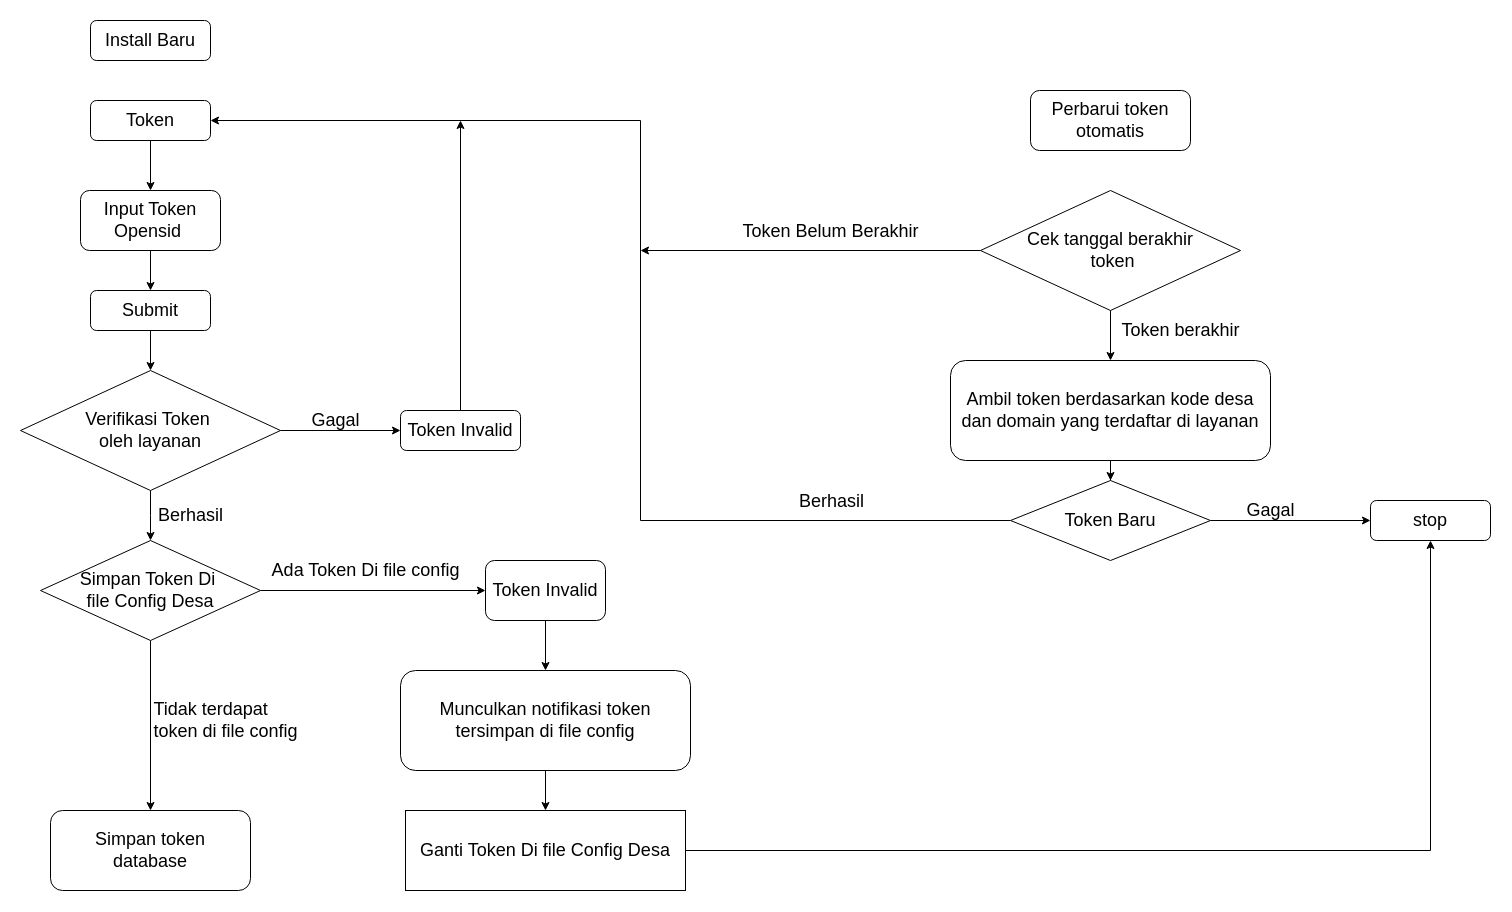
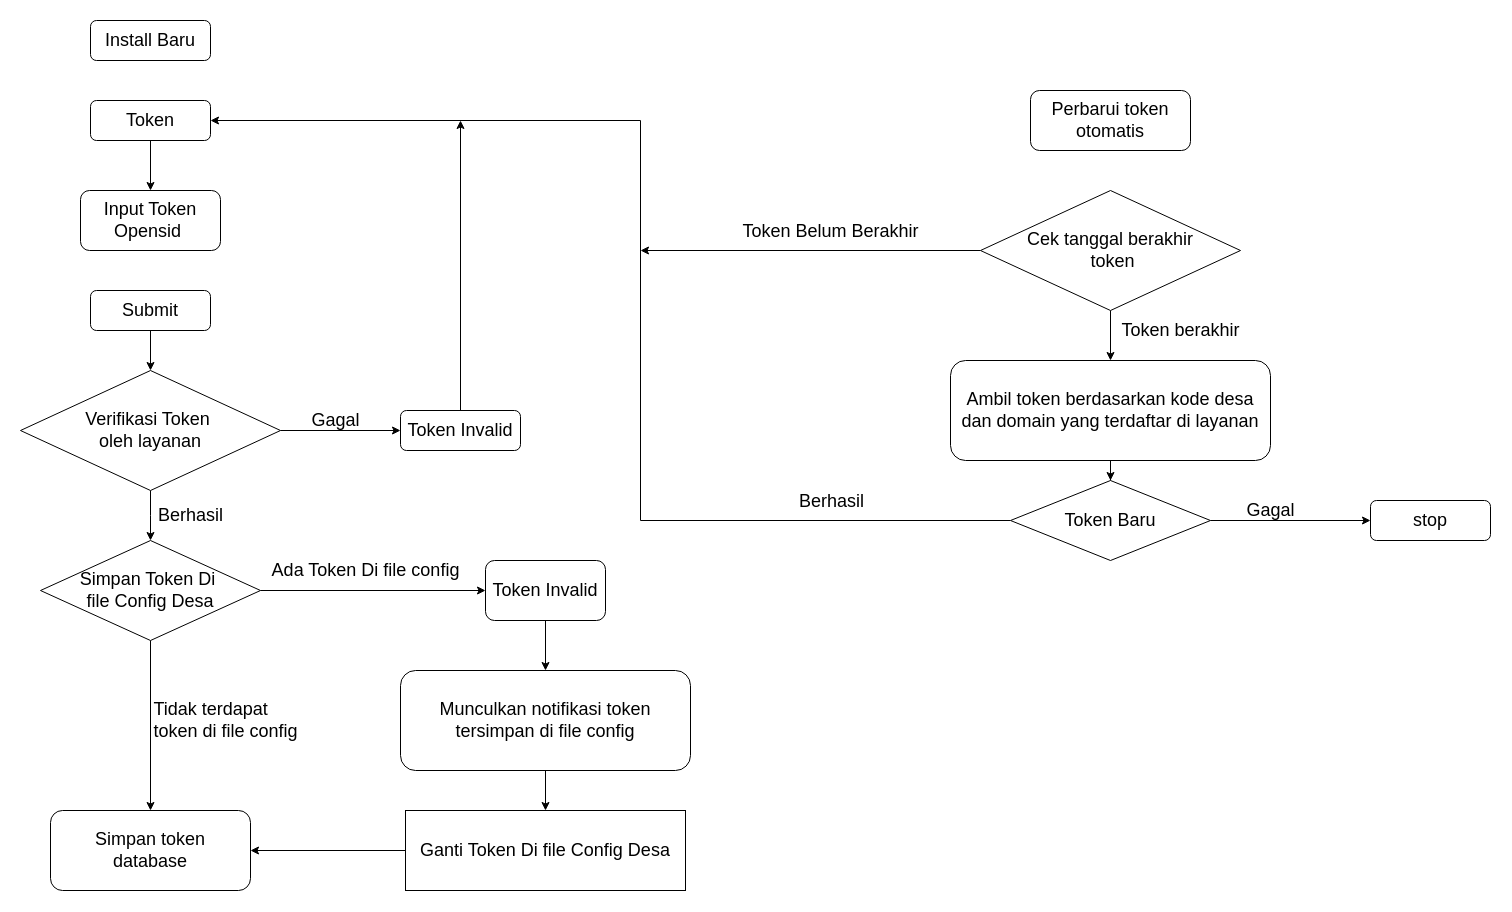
edge "Input Token Opensid" -> "Submit": removed
edge "Ganti Token Di file Config Desa" -> "stop": now "Ganti Token Di file Config Desa" -> "Simpan token database"
